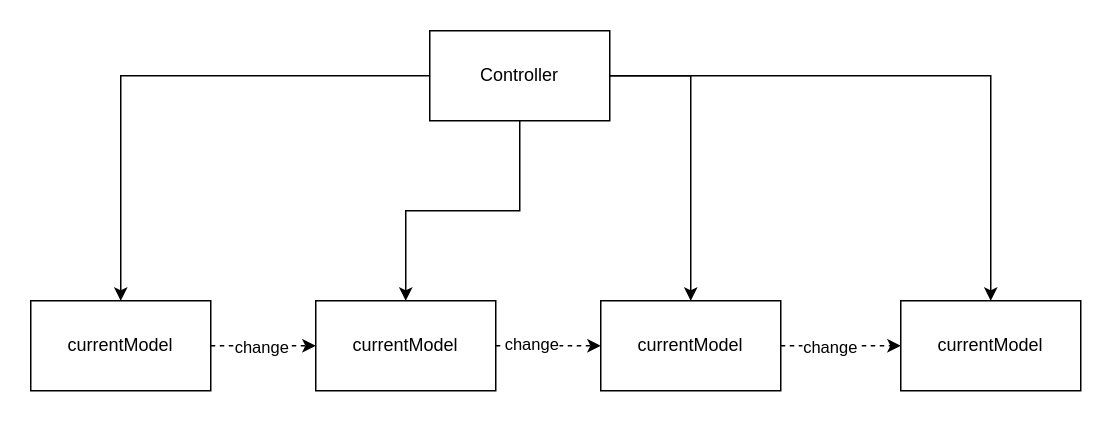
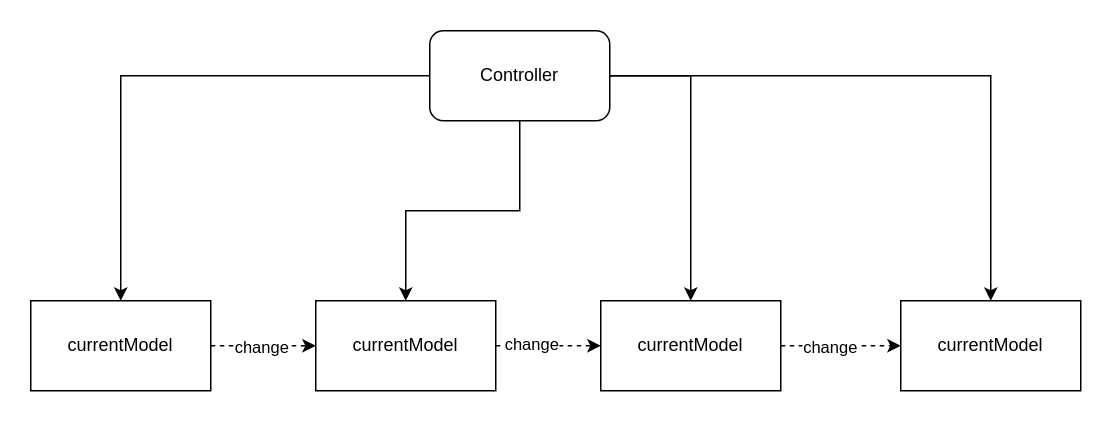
node "Controller": shape rectangle -> rounded rectangle
